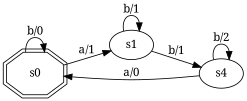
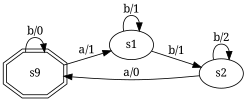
node "s0": label "s0" -> "s9"
node "s4": label "s4" -> "s2"
